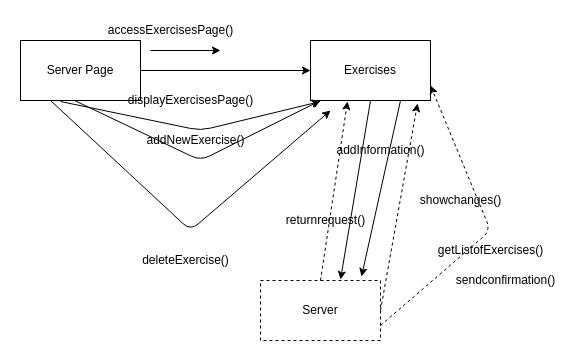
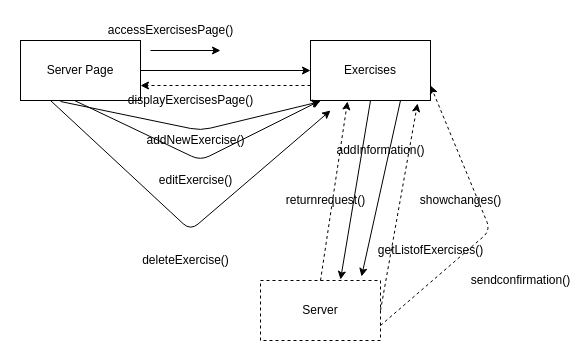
edge "Exercises" -> "Server Page": added
node "editExercise()": added
node "returnrequest()": moved (326, 221) -> (326, 201)
node "getListofExercises()": moved (491, 251) -> (431, 251)
node "sendconfirmation()": moved (506, 281) -> (521, 281)
